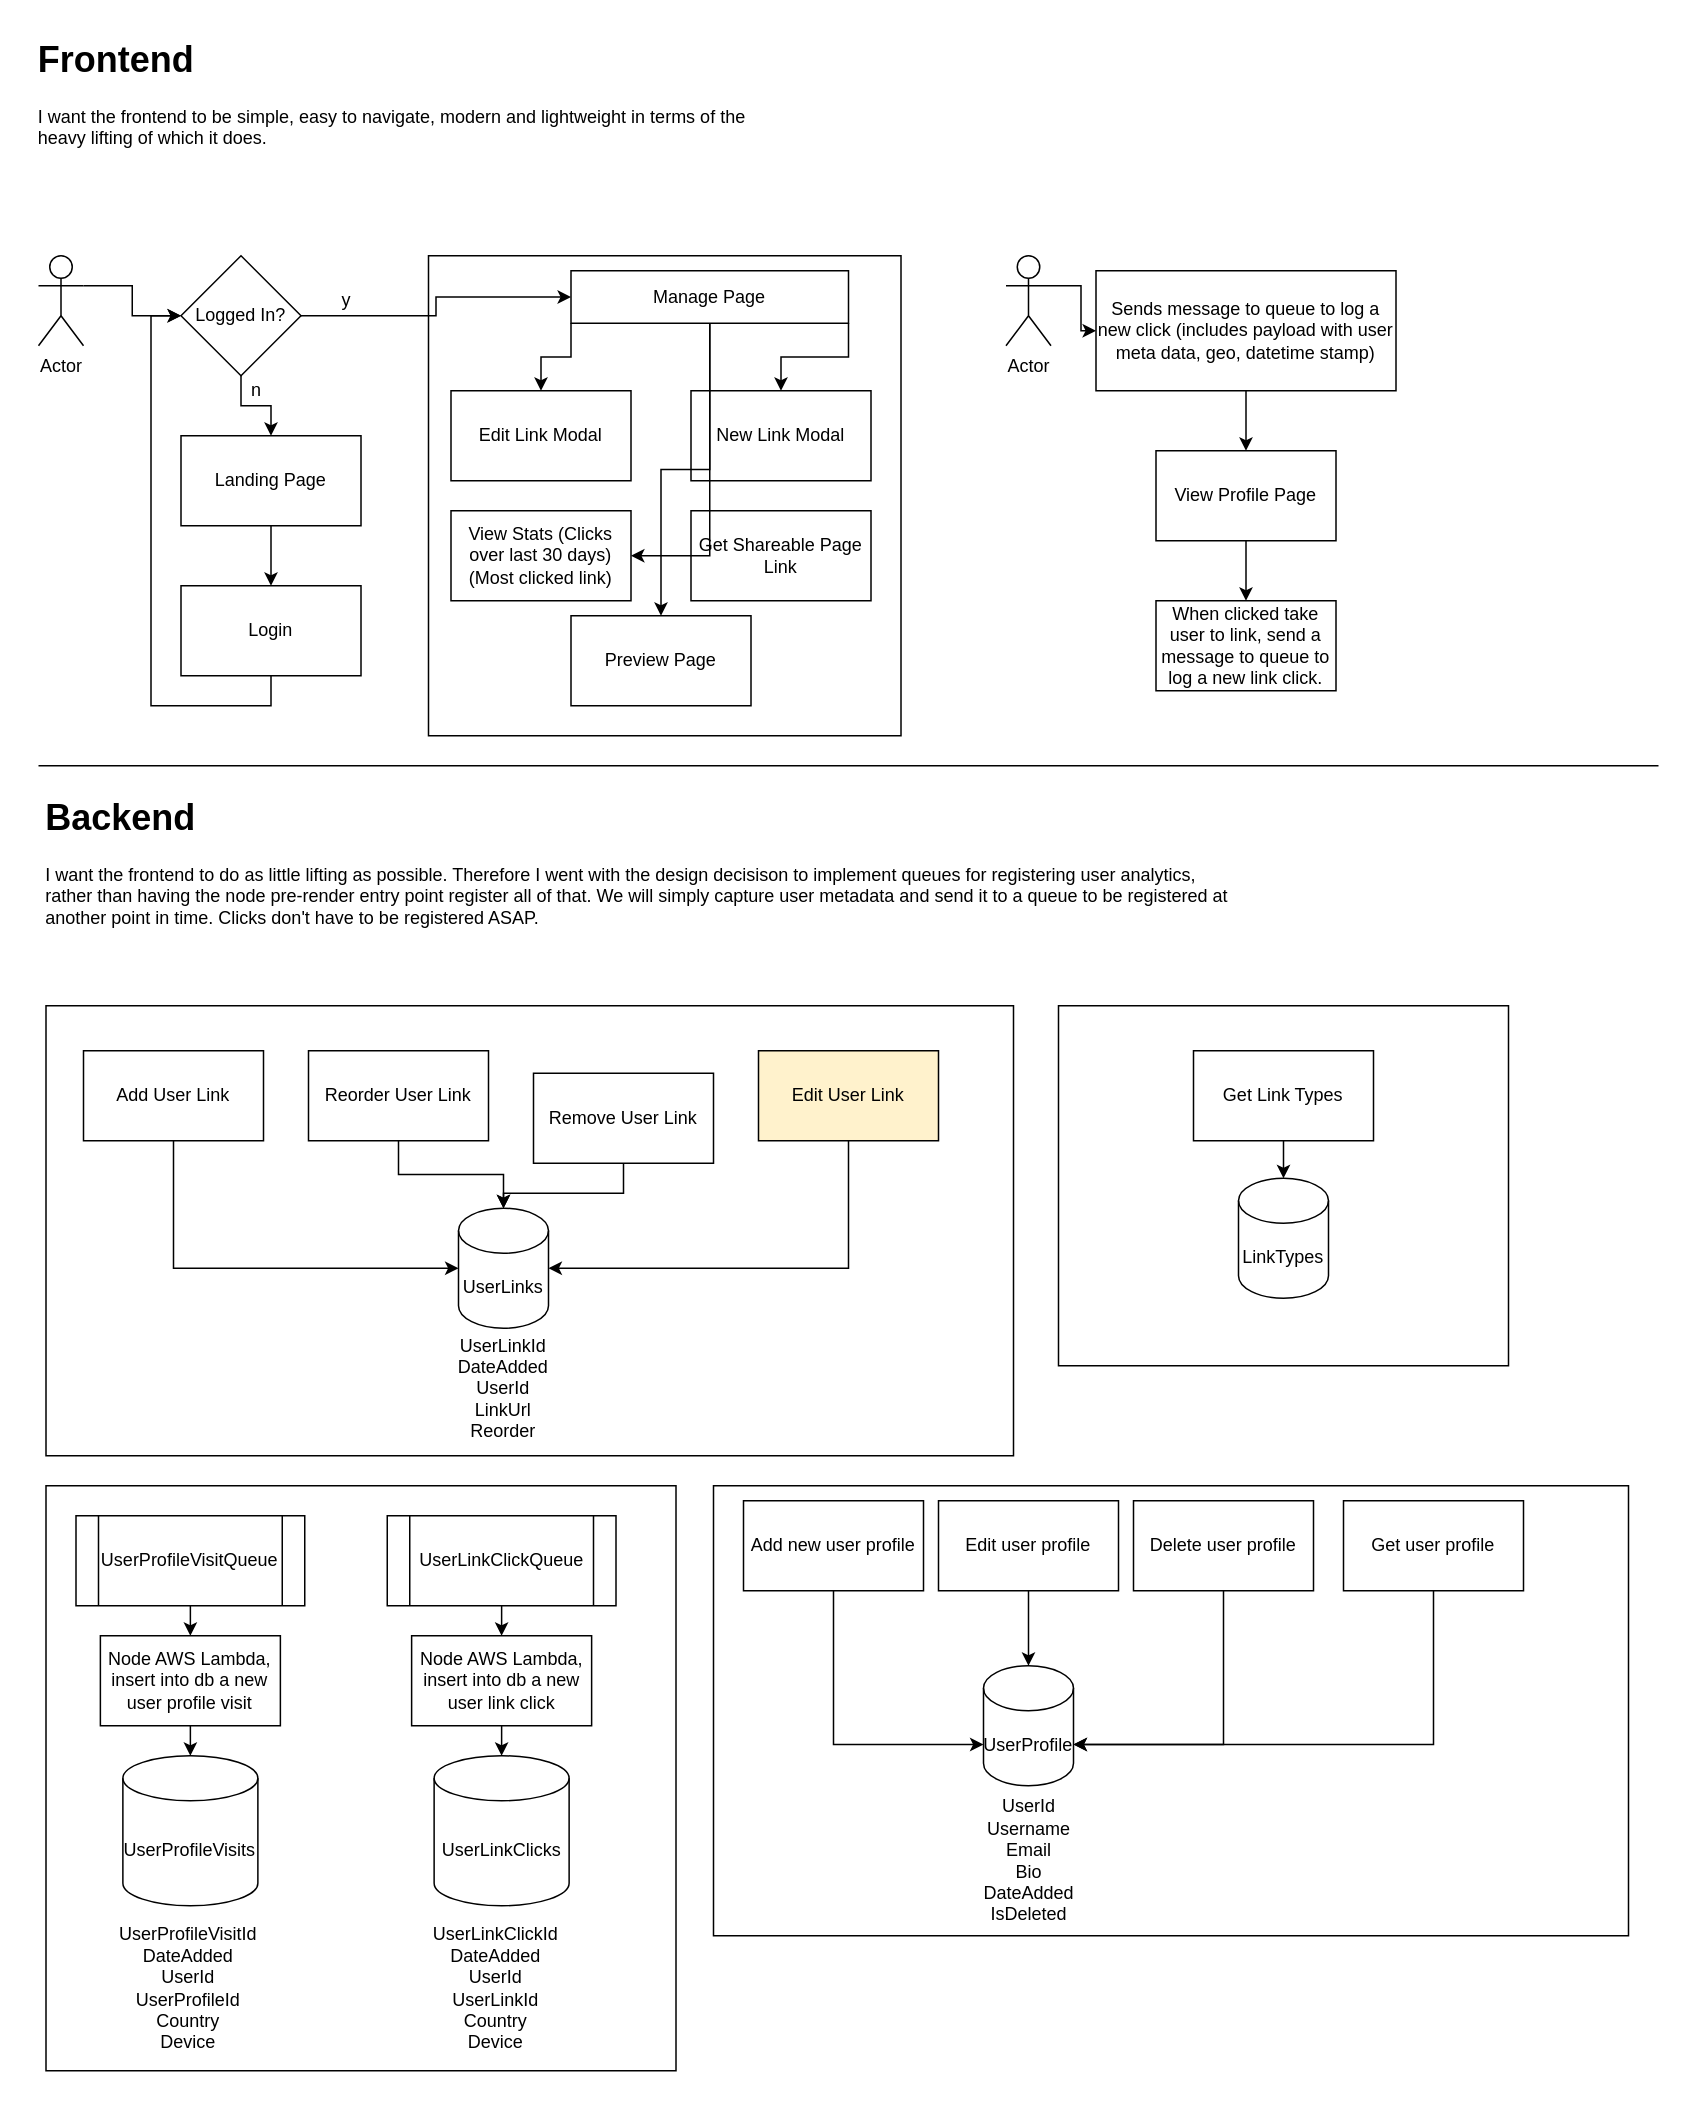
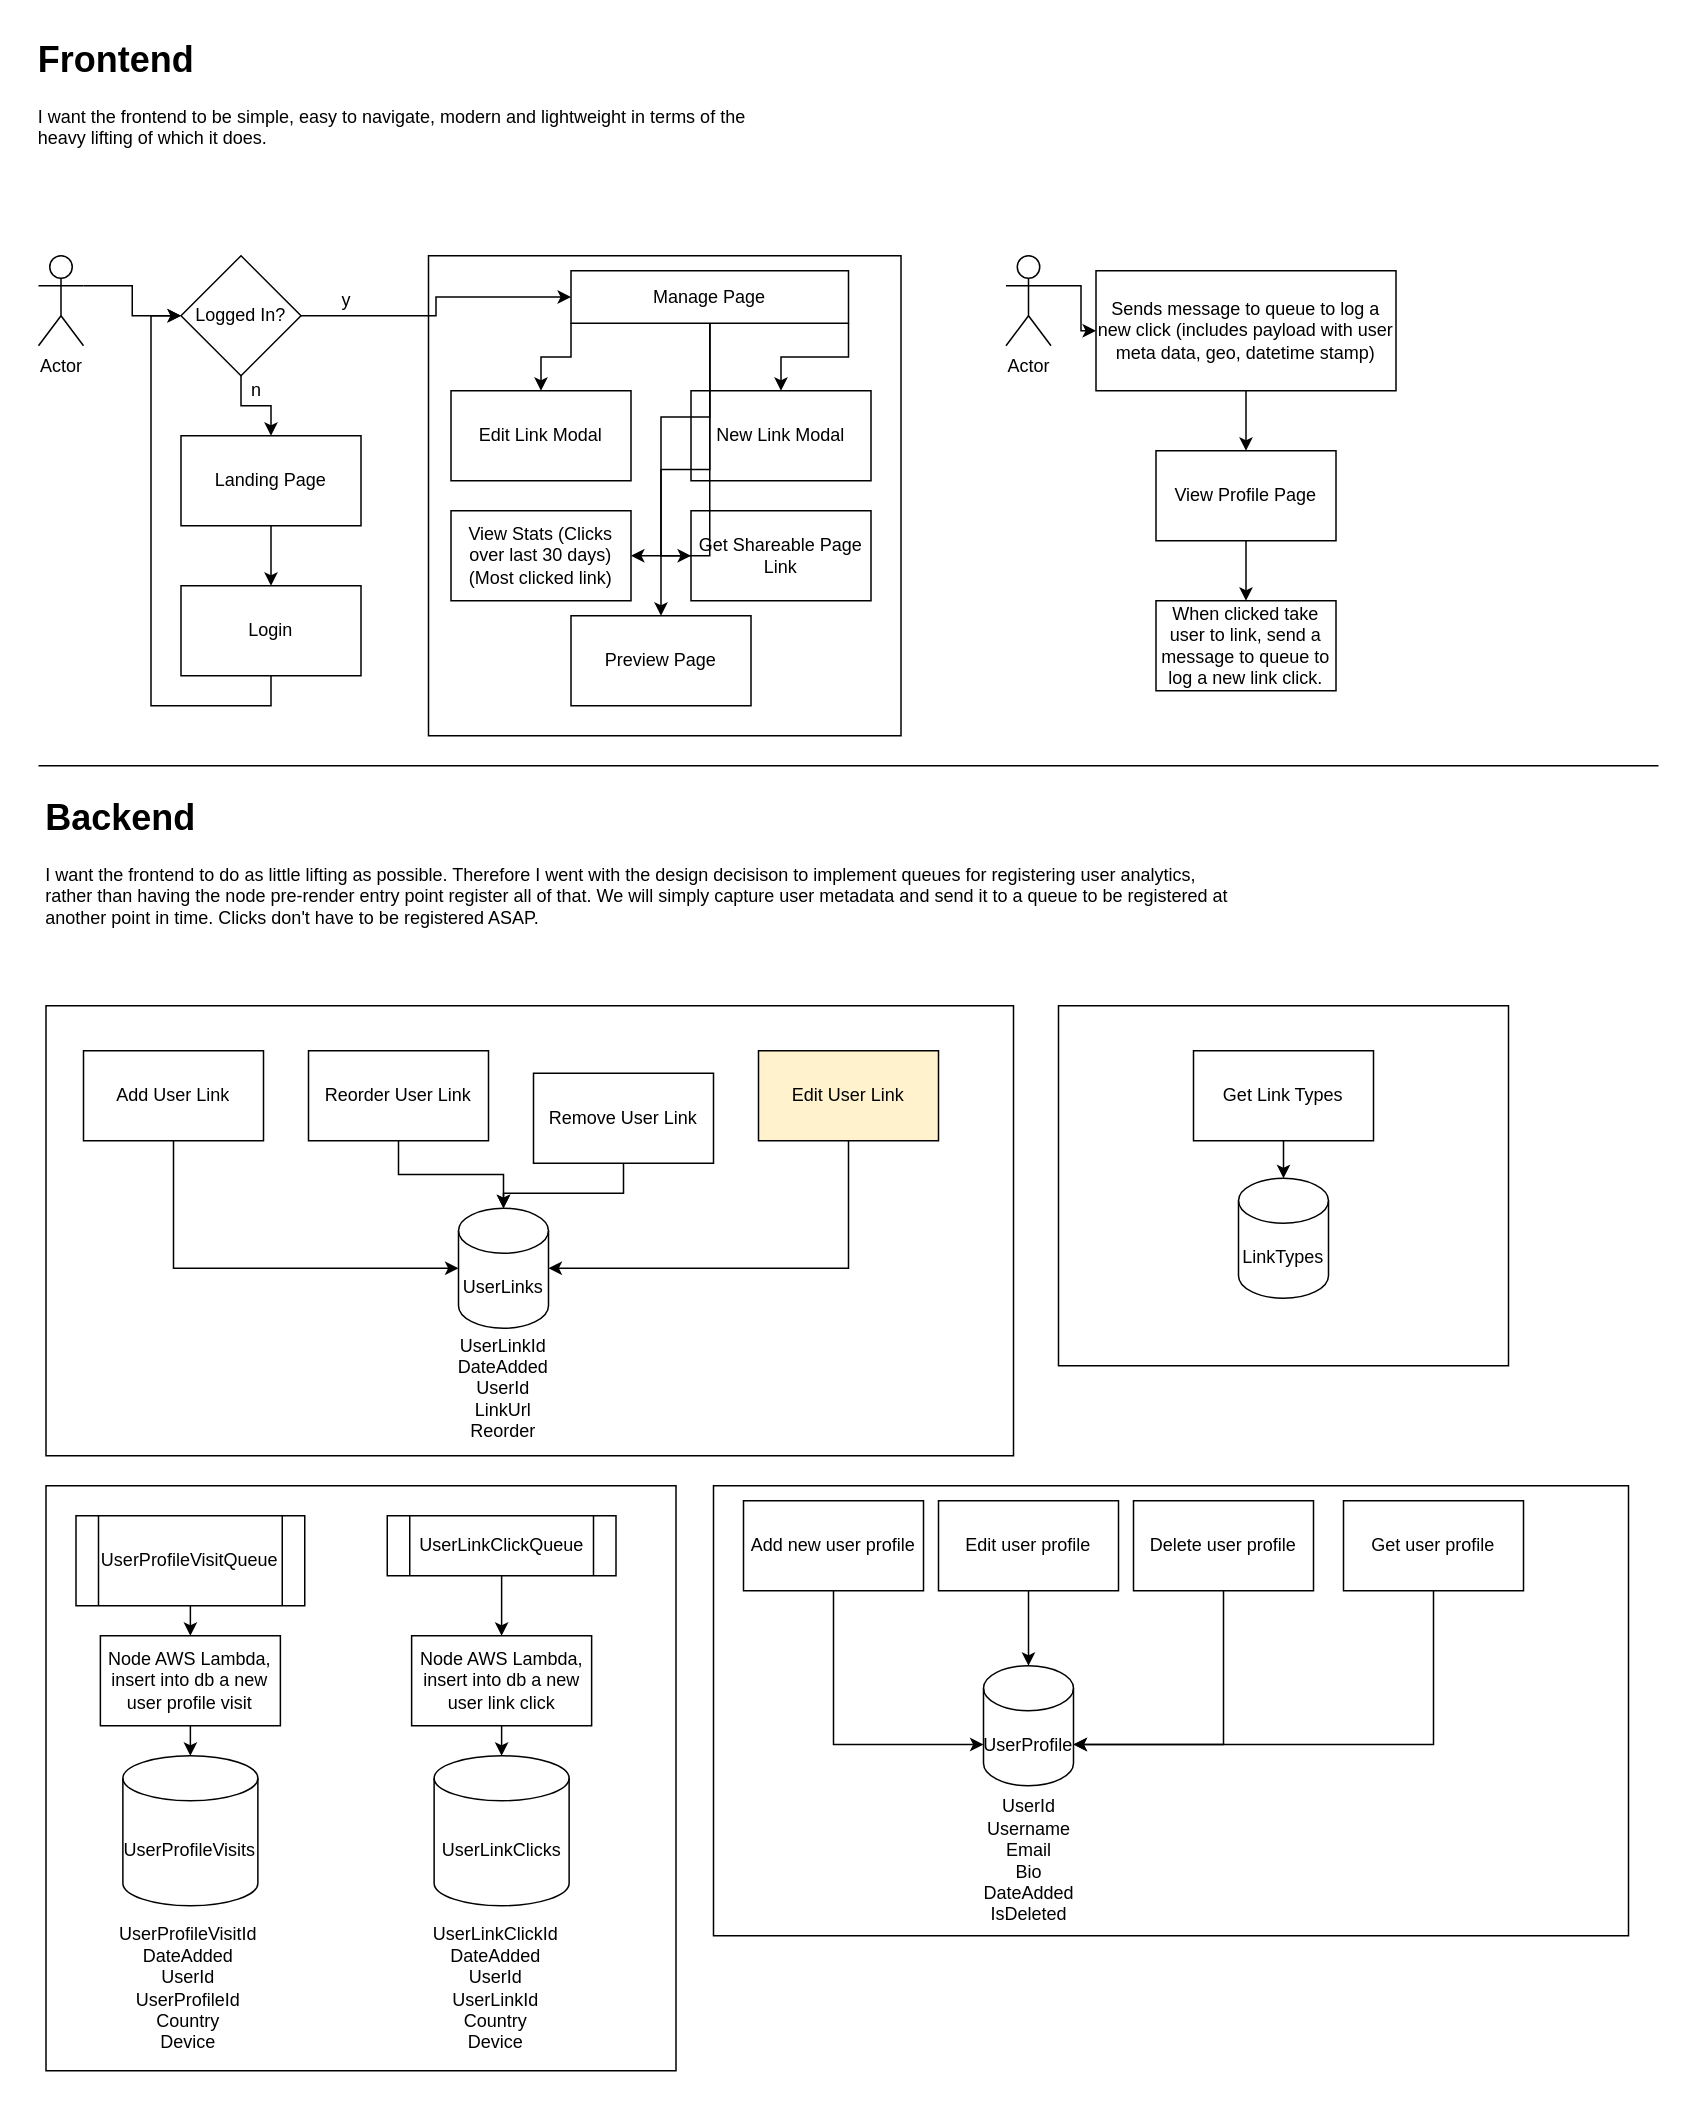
edge "Manage Page" -> "Get Shareable Page Link": added
node "UserLinkClickQueue": size 229x90 -> 229x60
